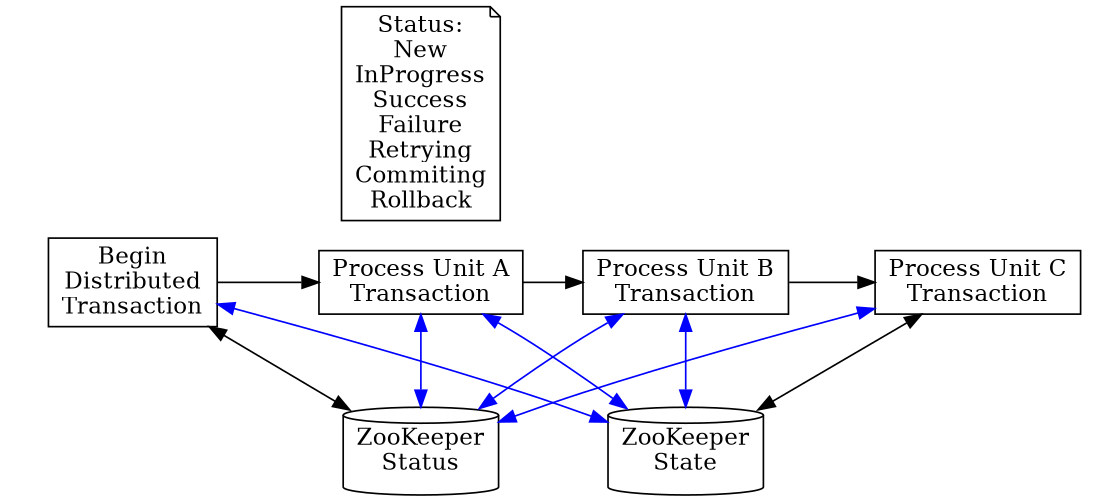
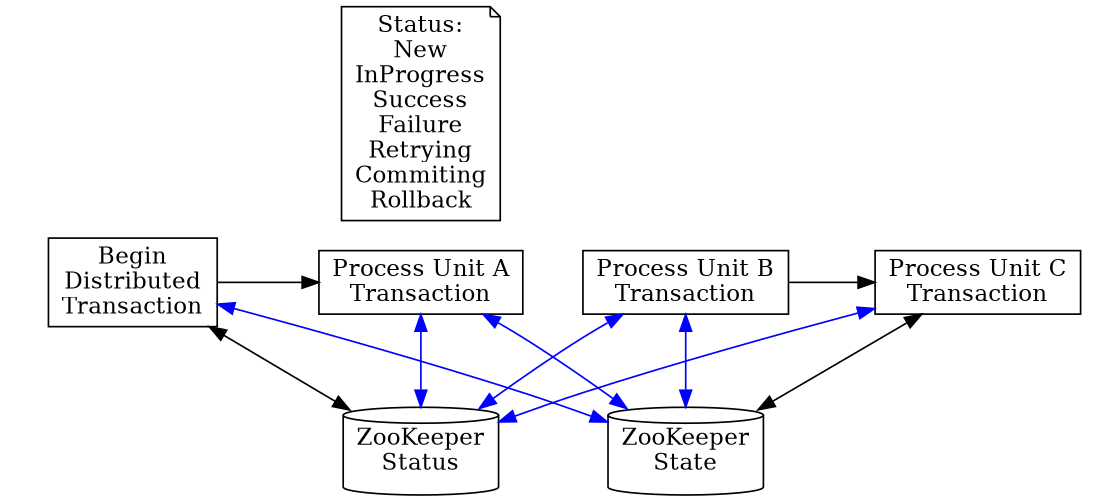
edge "Process Unit A Transaction" -> "Process Unit B Transaction": removed
